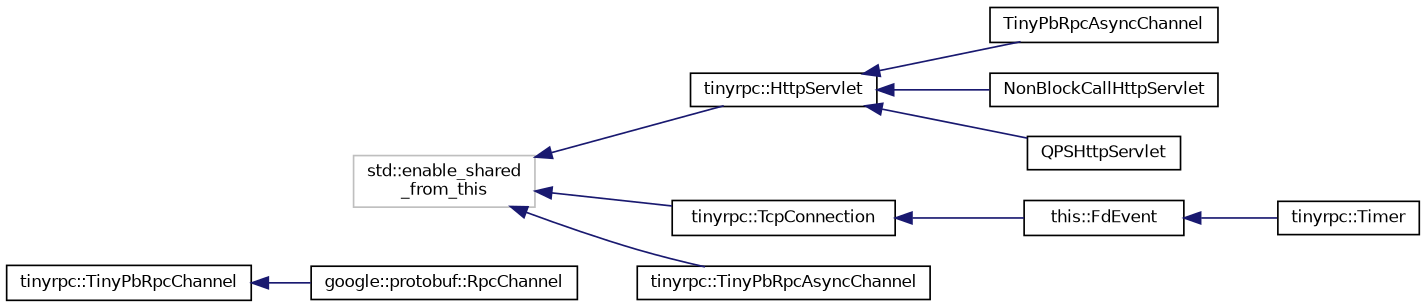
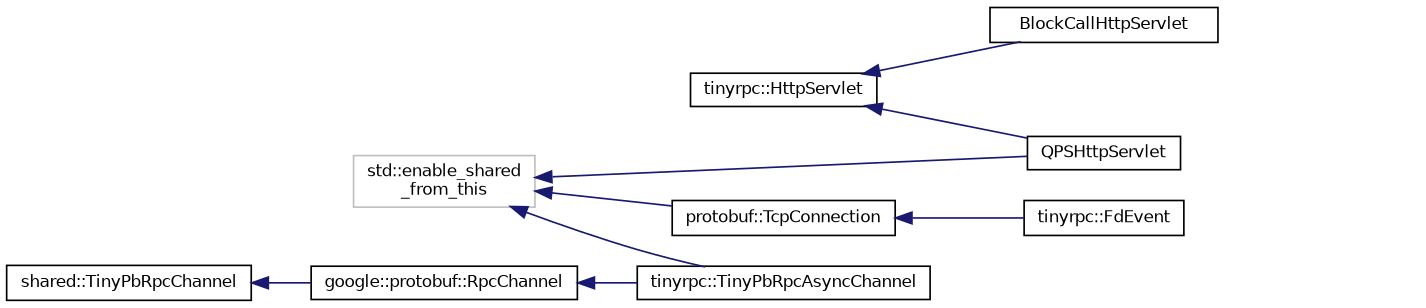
node "TinyPbRpcAsyncChannel": label "TinyPbRpcAsyncChannel" -> "BlockCallHttpServlet"
node "NonBlockCallHttpServlet": removed
edge "tinyrpc::HttpServlet" -> "std::enable_shared _from_this": now "QPSHttpServlet" -> "std::enable_shared _from_this"
node "tinyrpc::TcpConnection": label "tinyrpc::TcpConnection" -> "protobuf::TcpConnection"
node "this::FdEvent": label "this::FdEvent" -> "tinyrpc::FdEvent"
node "tinyrpc::Timer": removed
node "tinyrpc::TinyPbRpcChannel": label "tinyrpc::TinyPbRpcChannel" -> "shared::TinyPbRpcChannel"
edge "tinyrpc::TinyPbRpcAsyncChannel" -> "google::protobuf::RpcChannel": added
